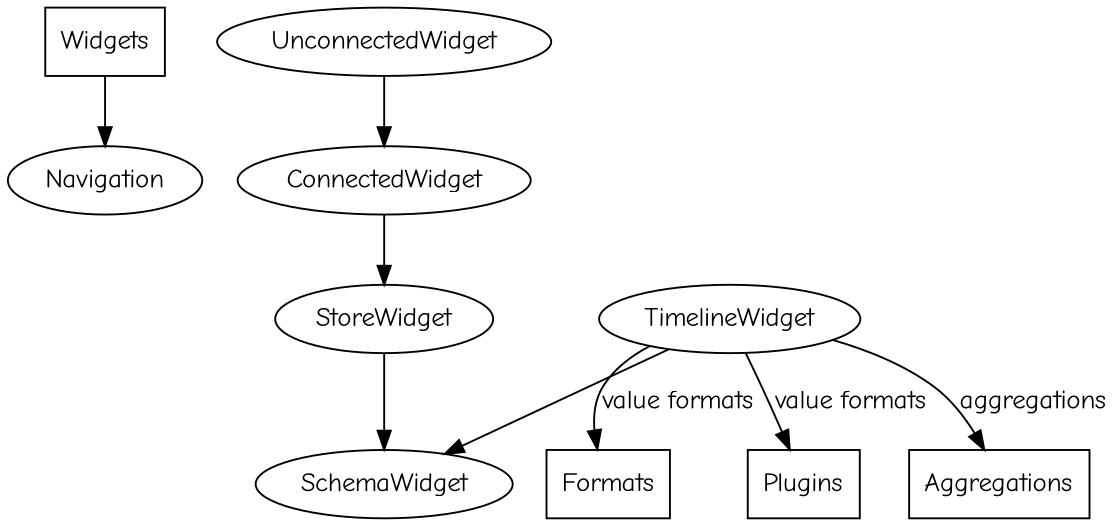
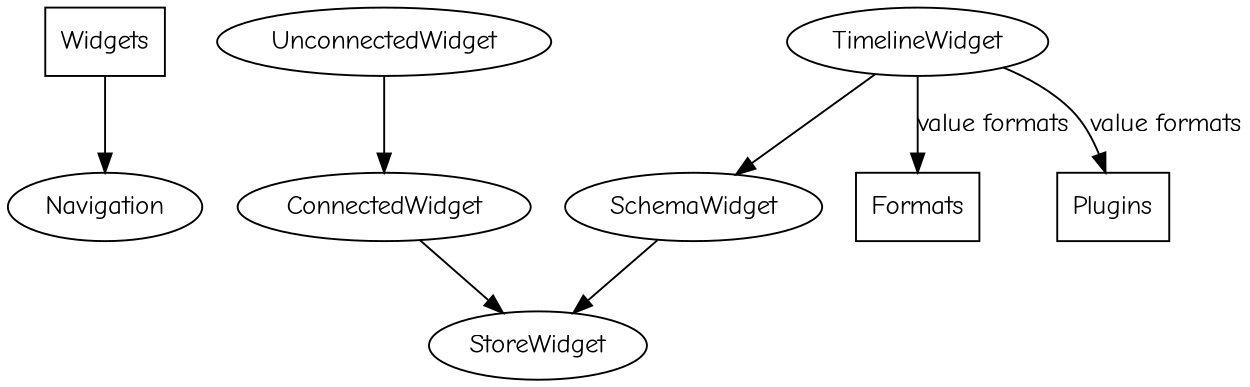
edge "StoreWidget" -> "SchemaWidget": reversed
node "Aggregations": removed
